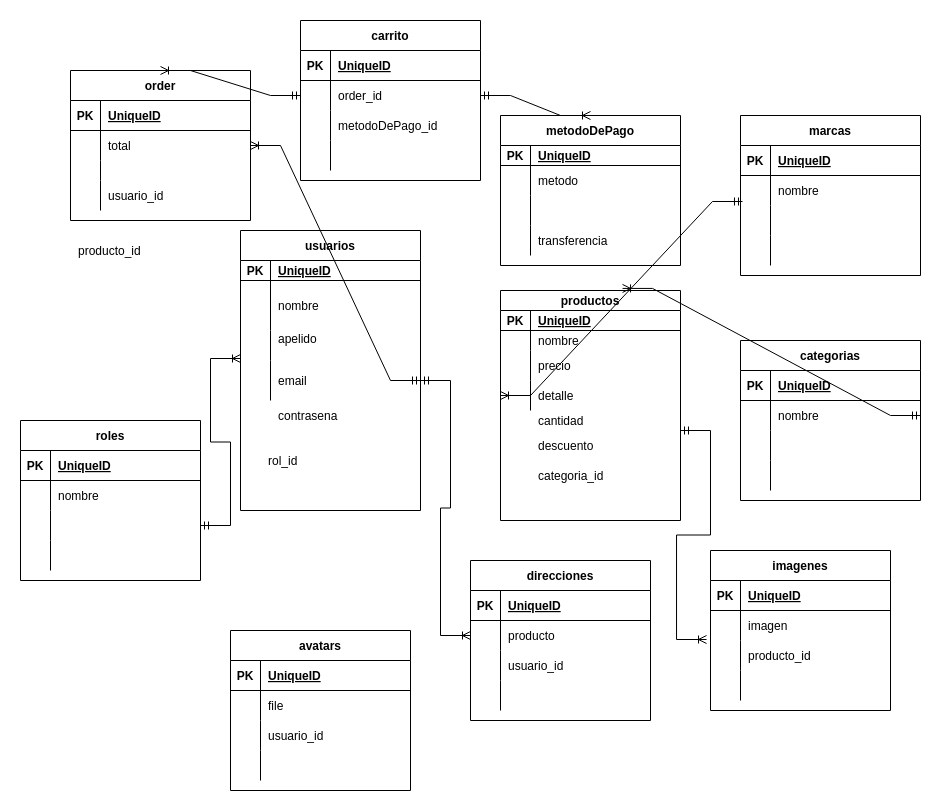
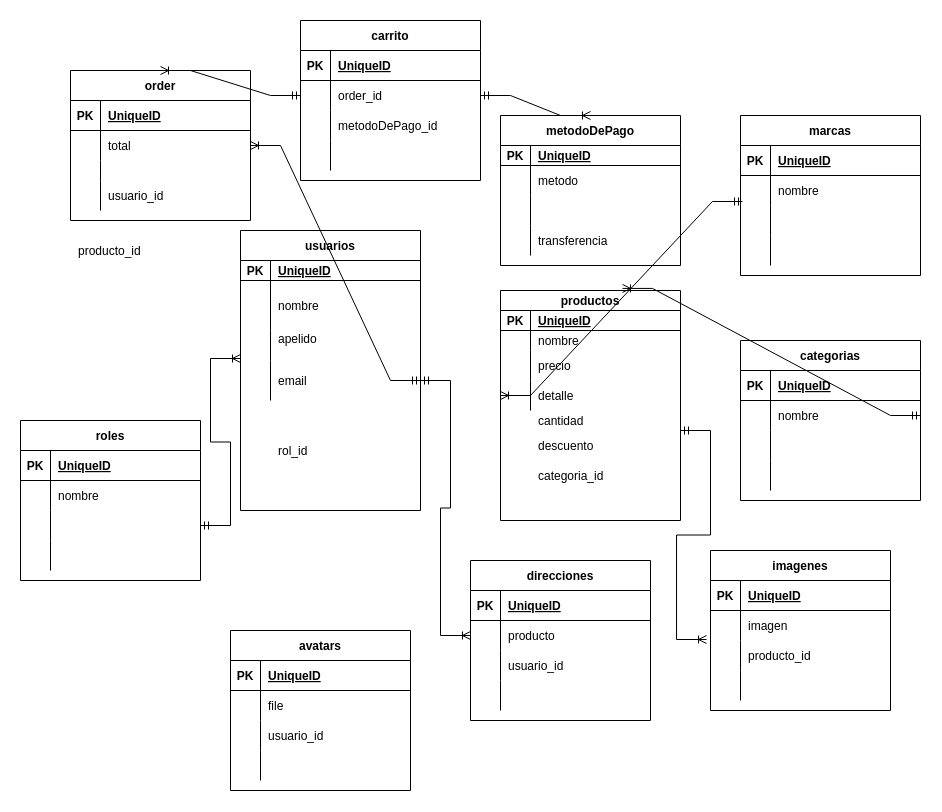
node "contrasena": removed
node "rol_id": moved (336, 461) -> (346, 451)
